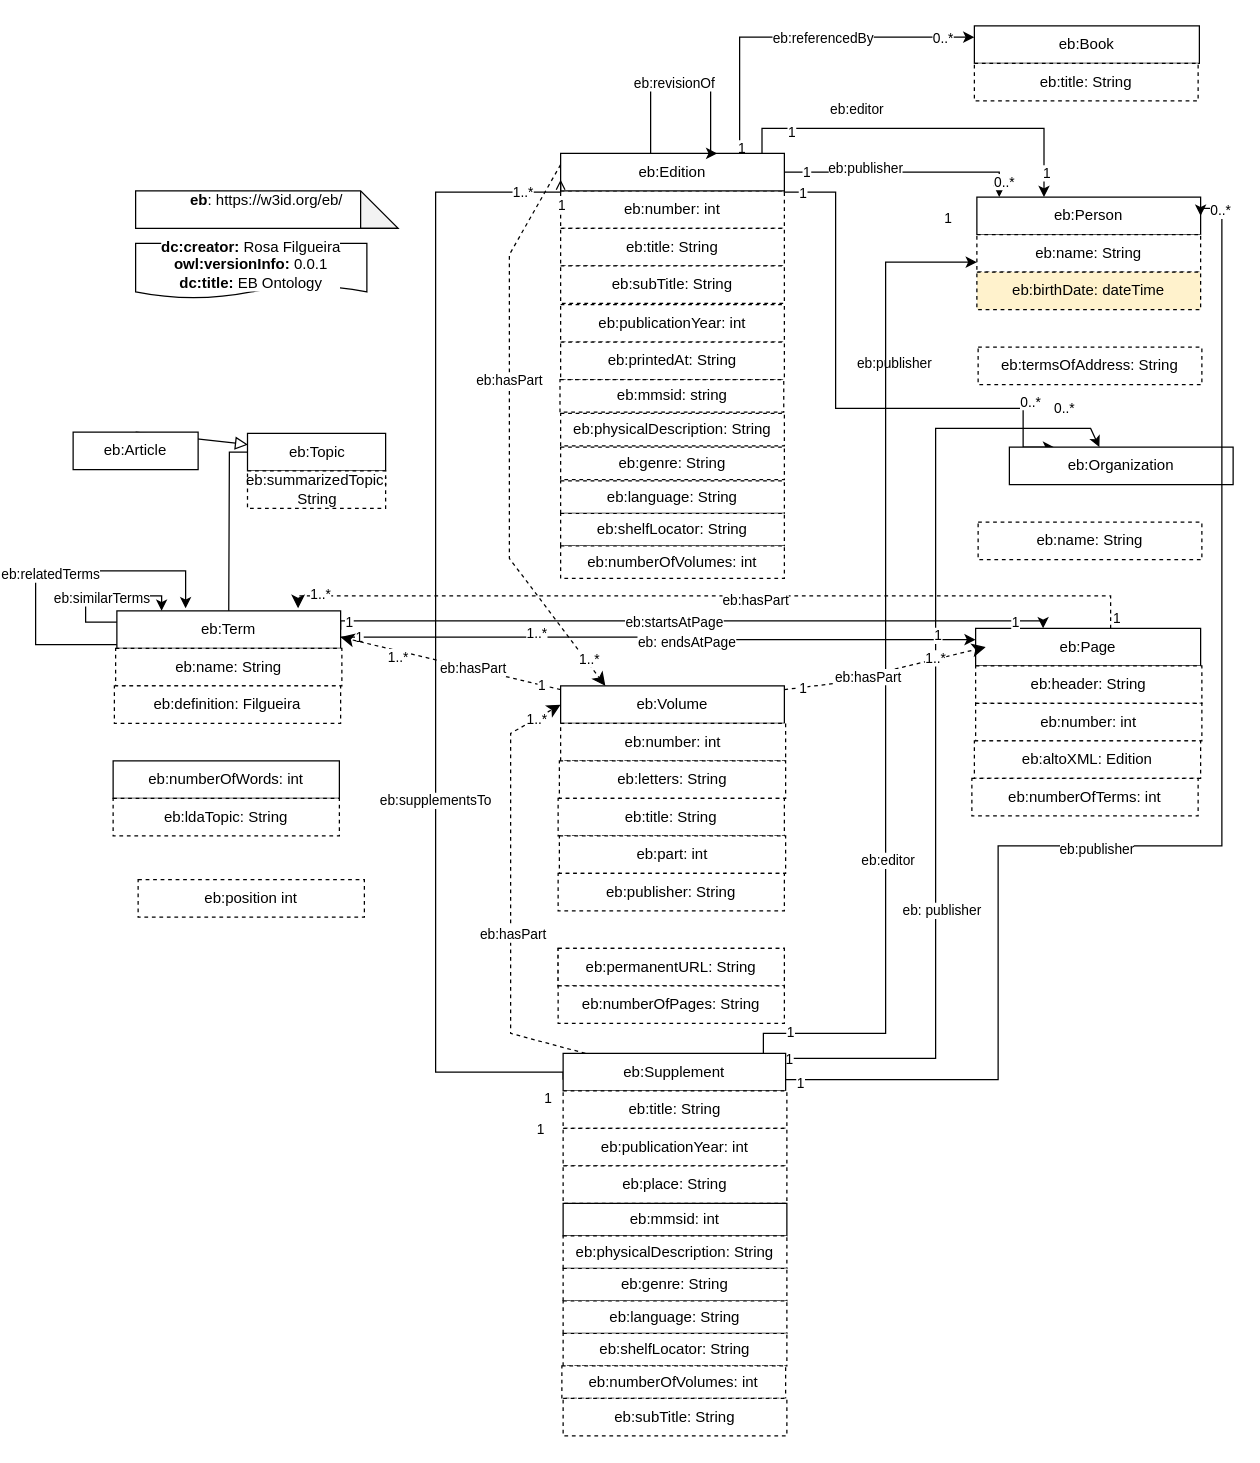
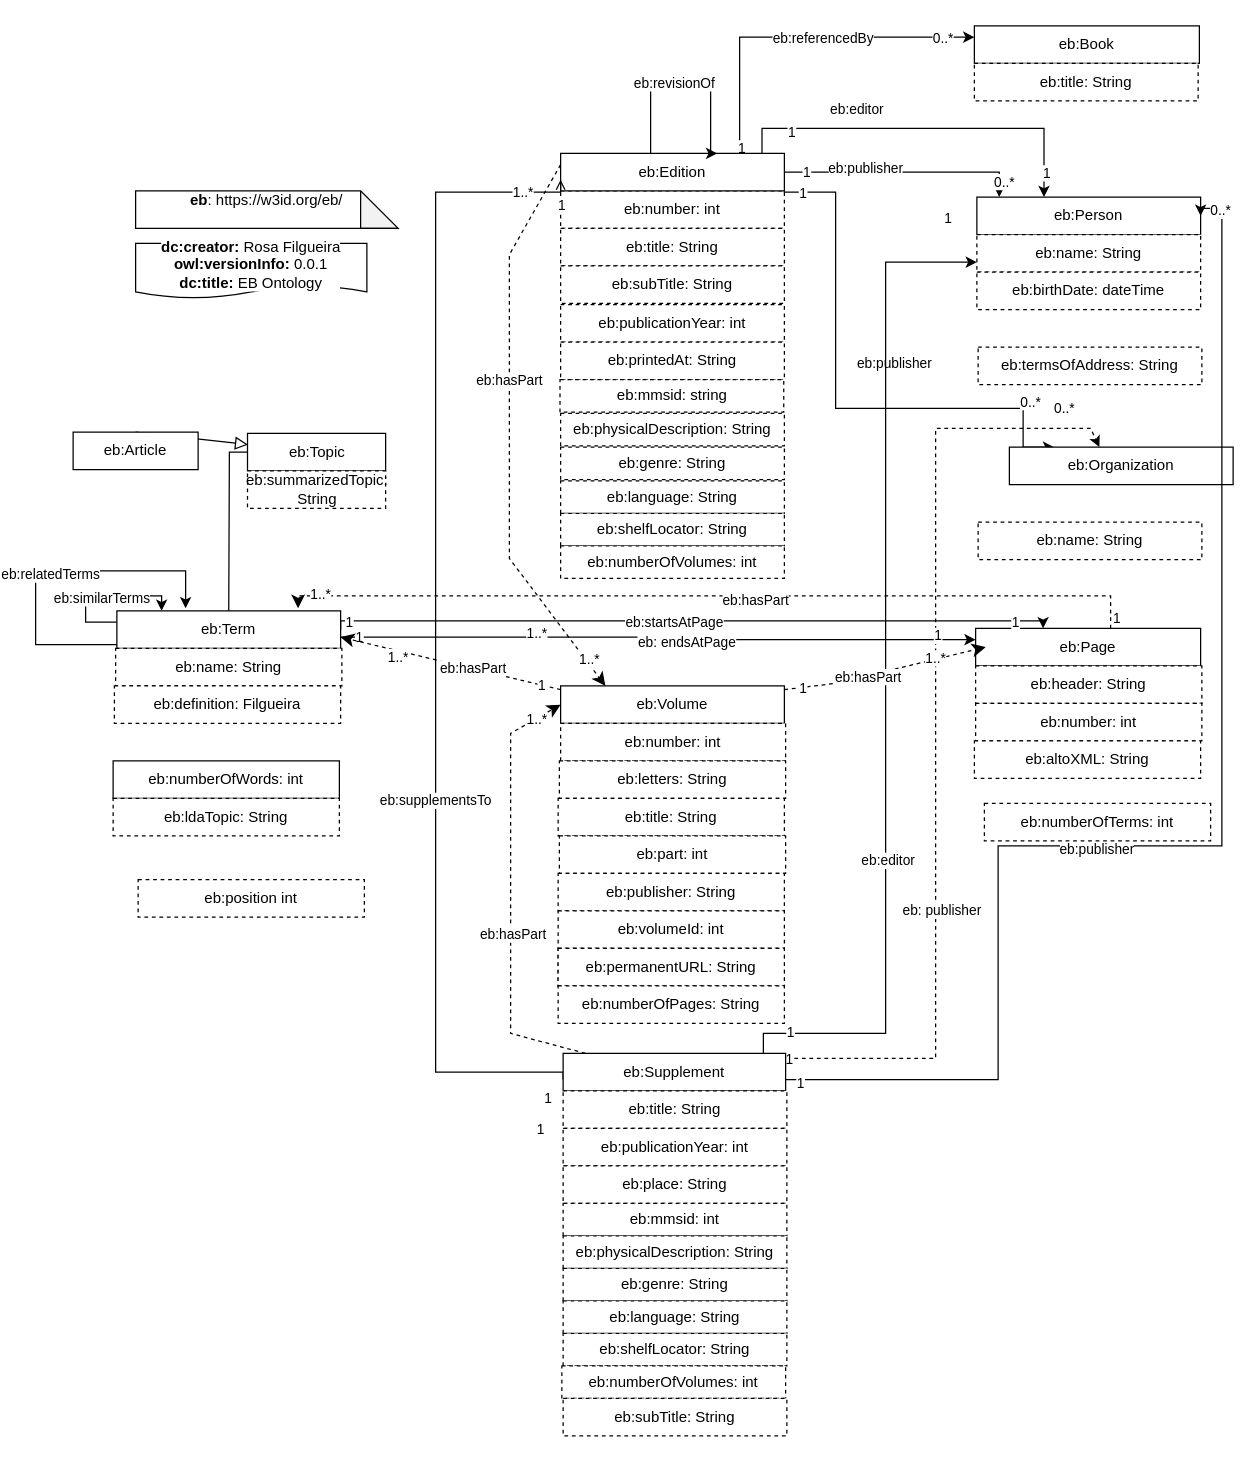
node "eb:birthDate: dateTime": fillcolor #fff2cc -> #ffffff
edge "eb:Supplement" -> "eb:Organization": style solid -> dashed
node "eb:altoXML: Edition": label "eb:altoXML: Edition" -> "eb:altoXML: String"
node "eb:numberOfTerms: int": moved (1085, 797) -> (1098, 822)
node "eb:volumeId: int": added
node "eb:mmsid: int": style solid -> dashed
